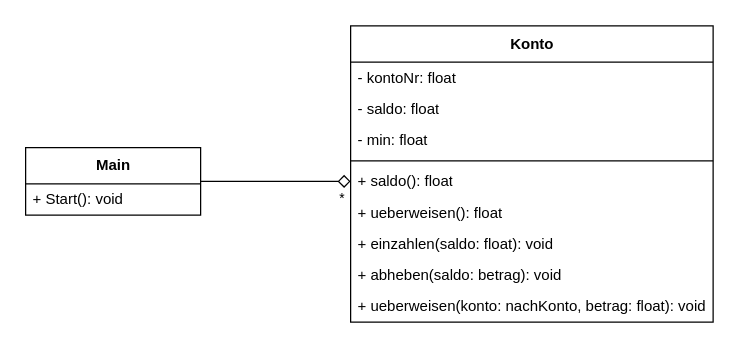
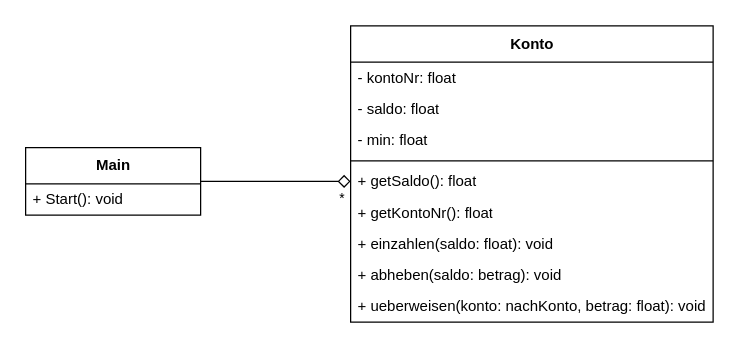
node "+ saldo(): float": label "+ saldo(): float" -> "+ getSaldo(): float"
node "+ ueberweisen(): float": label "+ ueberweisen(): float" -> "+ getKontoNr(): float"
